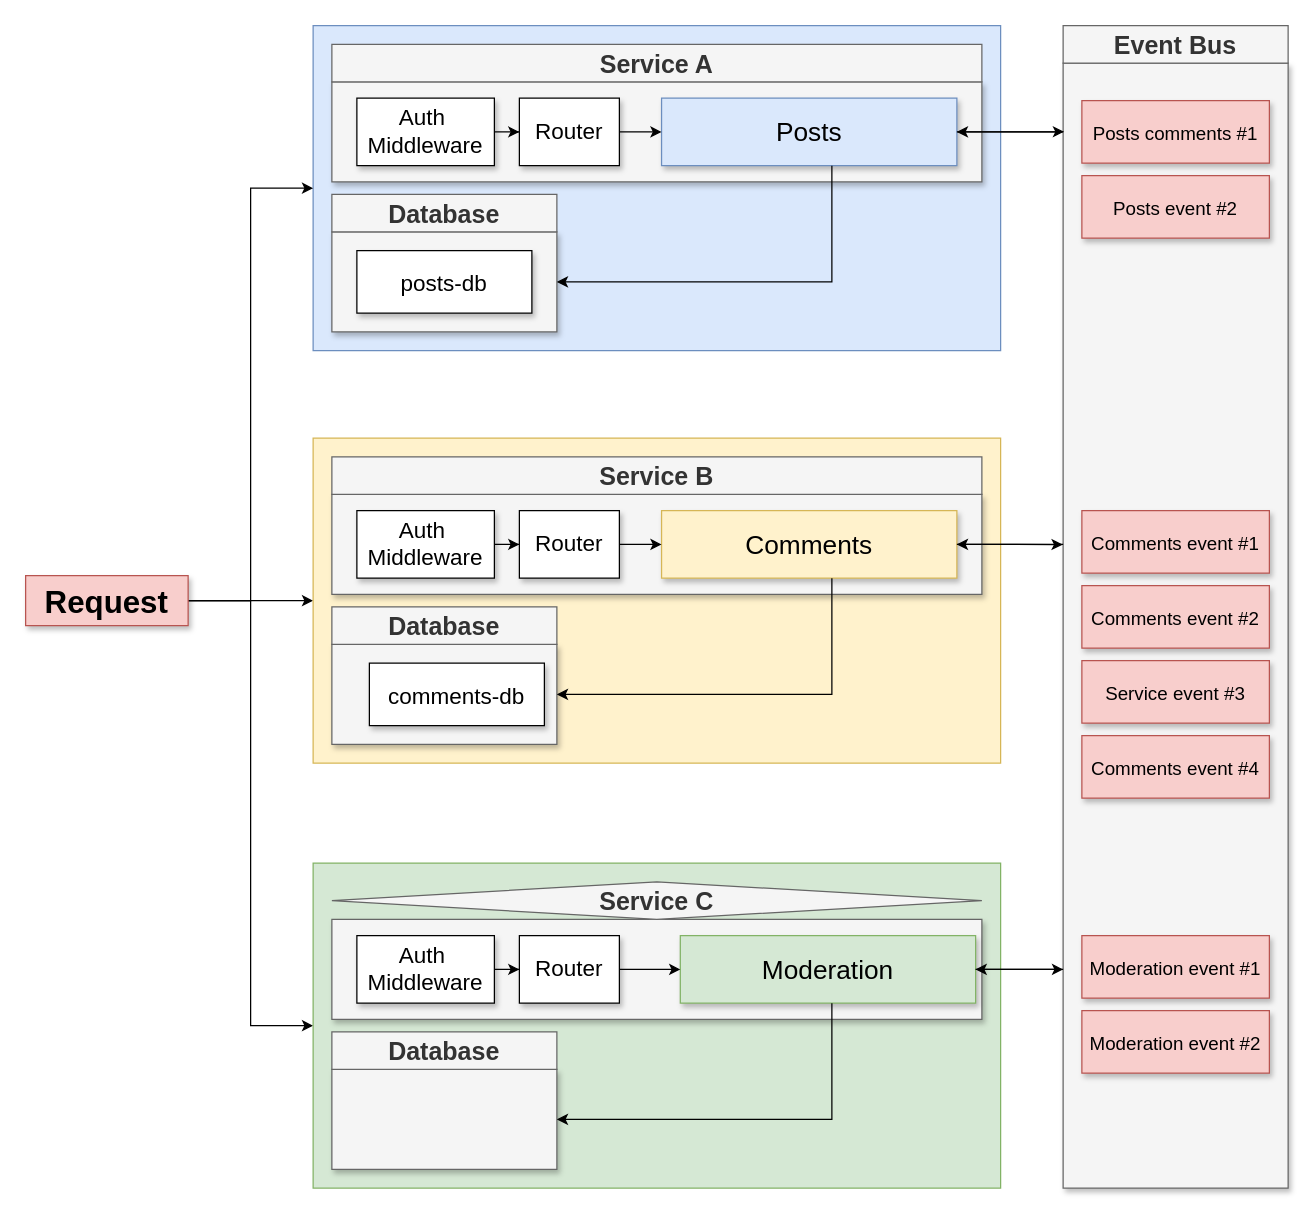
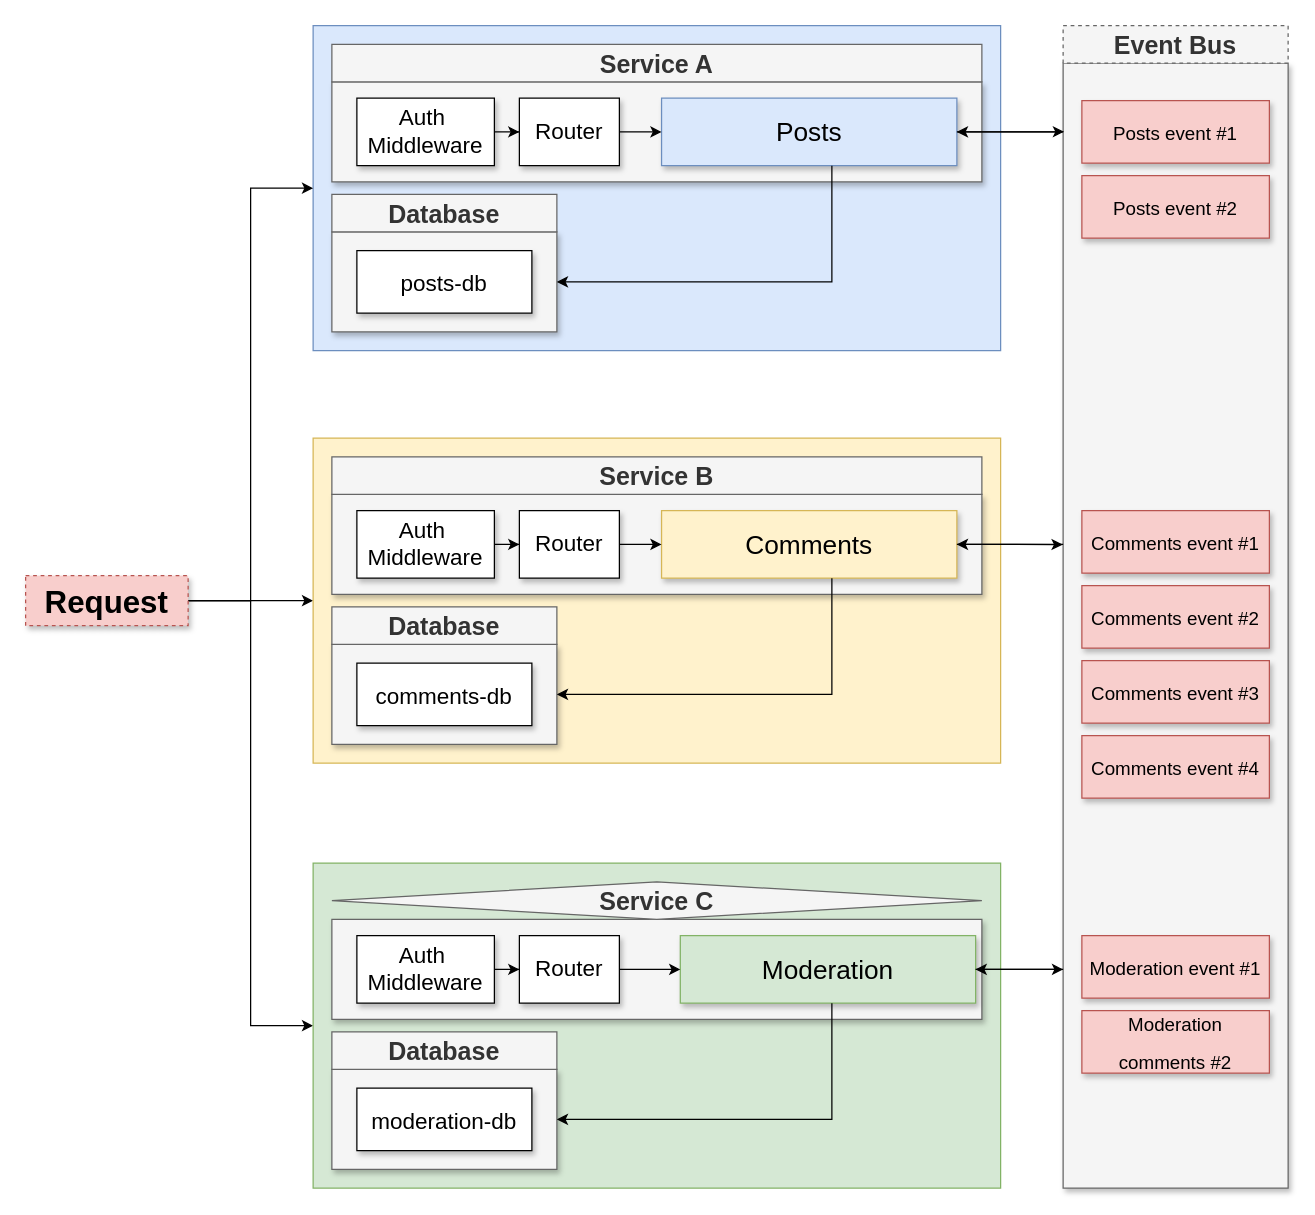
node "Event Bus": style solid -> dashed
node "Posts comments #1": label "Posts comments #1" -> "Posts event #1"
node "Request": style solid -> dashed
node "Service event #3": label "Service event #3" -> "Comments event #3"
node "comments-db": moved (457, 694) -> (444, 694)
node "Moderation event #2": label "Moderation event #2" -> "Moderation comments #2"
node "moderation-db": added
